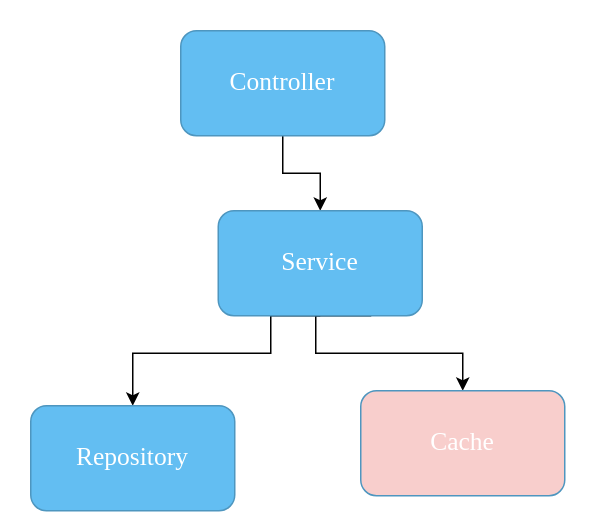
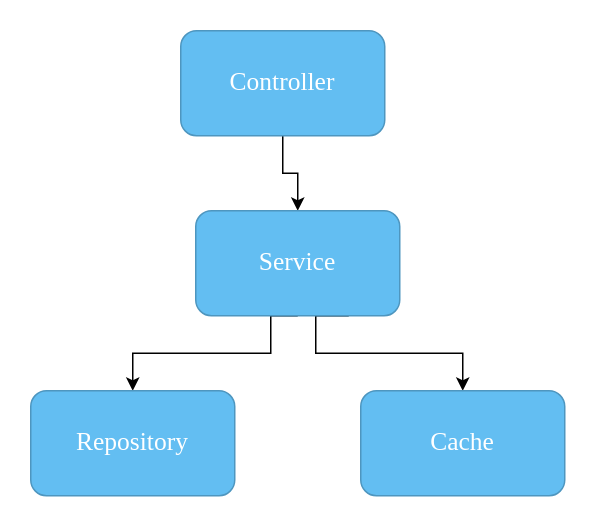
node "Service": moved (320, 263) -> (298, 263)
node "Cache": fillcolor #f8cecc -> #63bef2
node "Repository": moved (133, 458) -> (133, 443)
